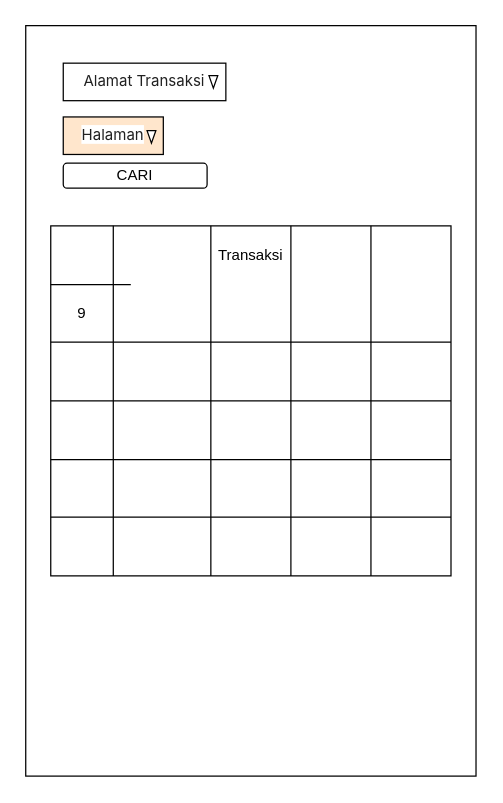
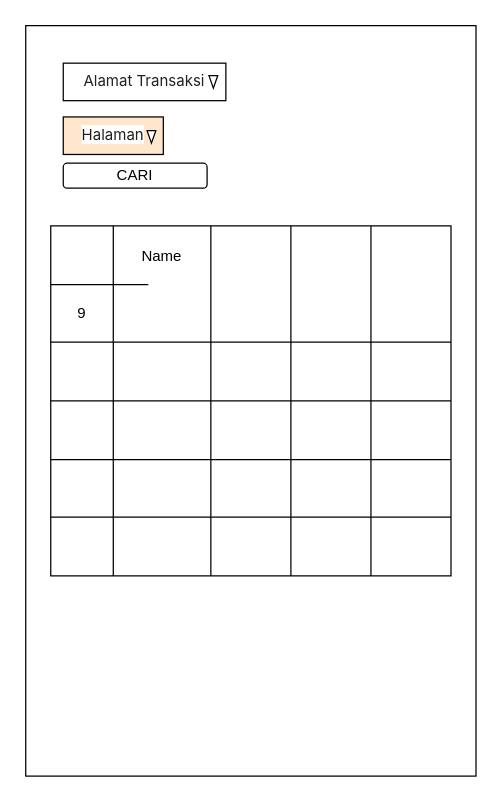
node "Name": added
node "Transaksi": removed
